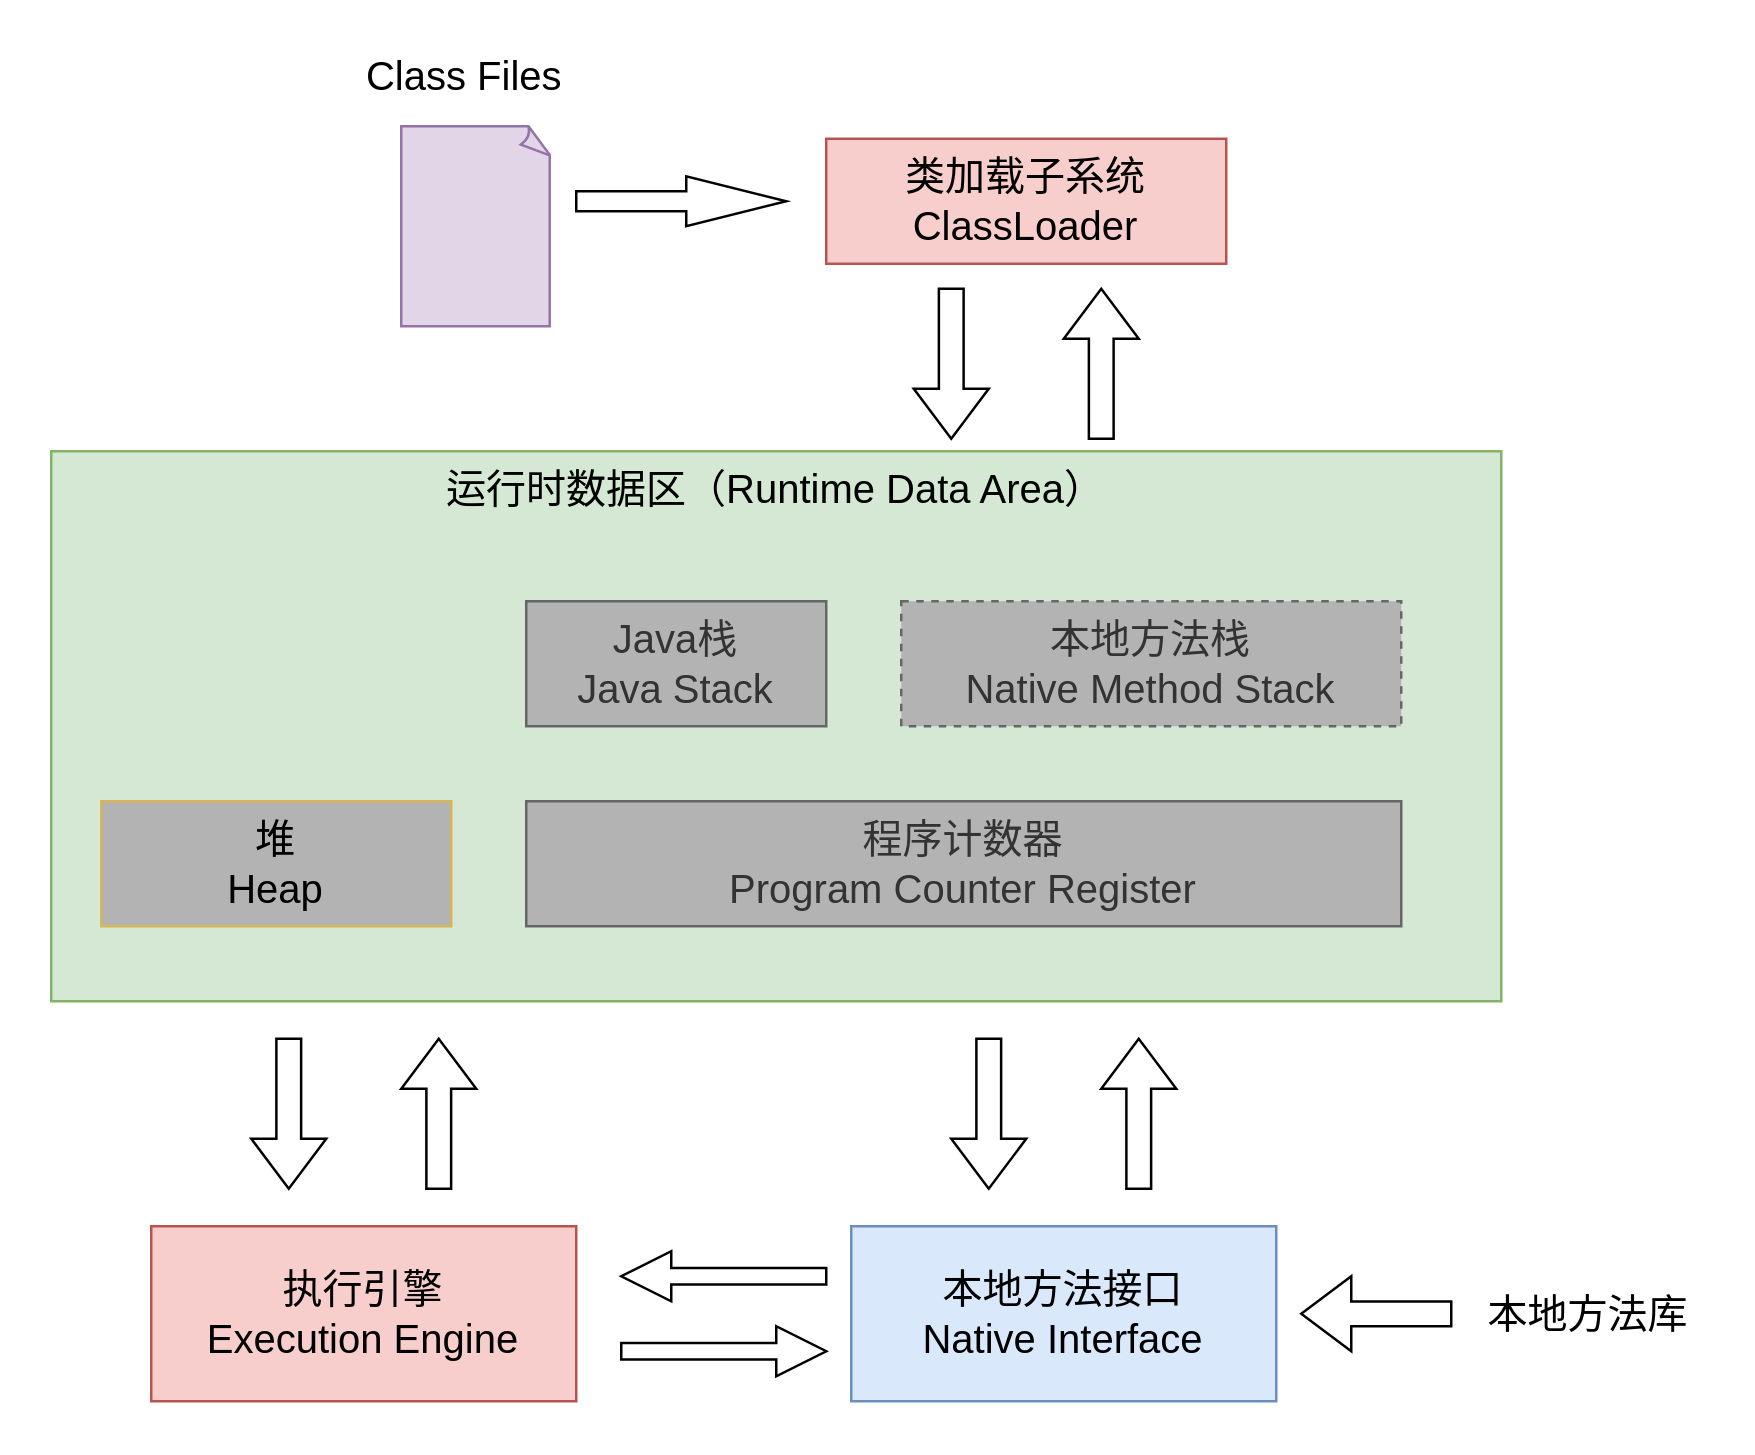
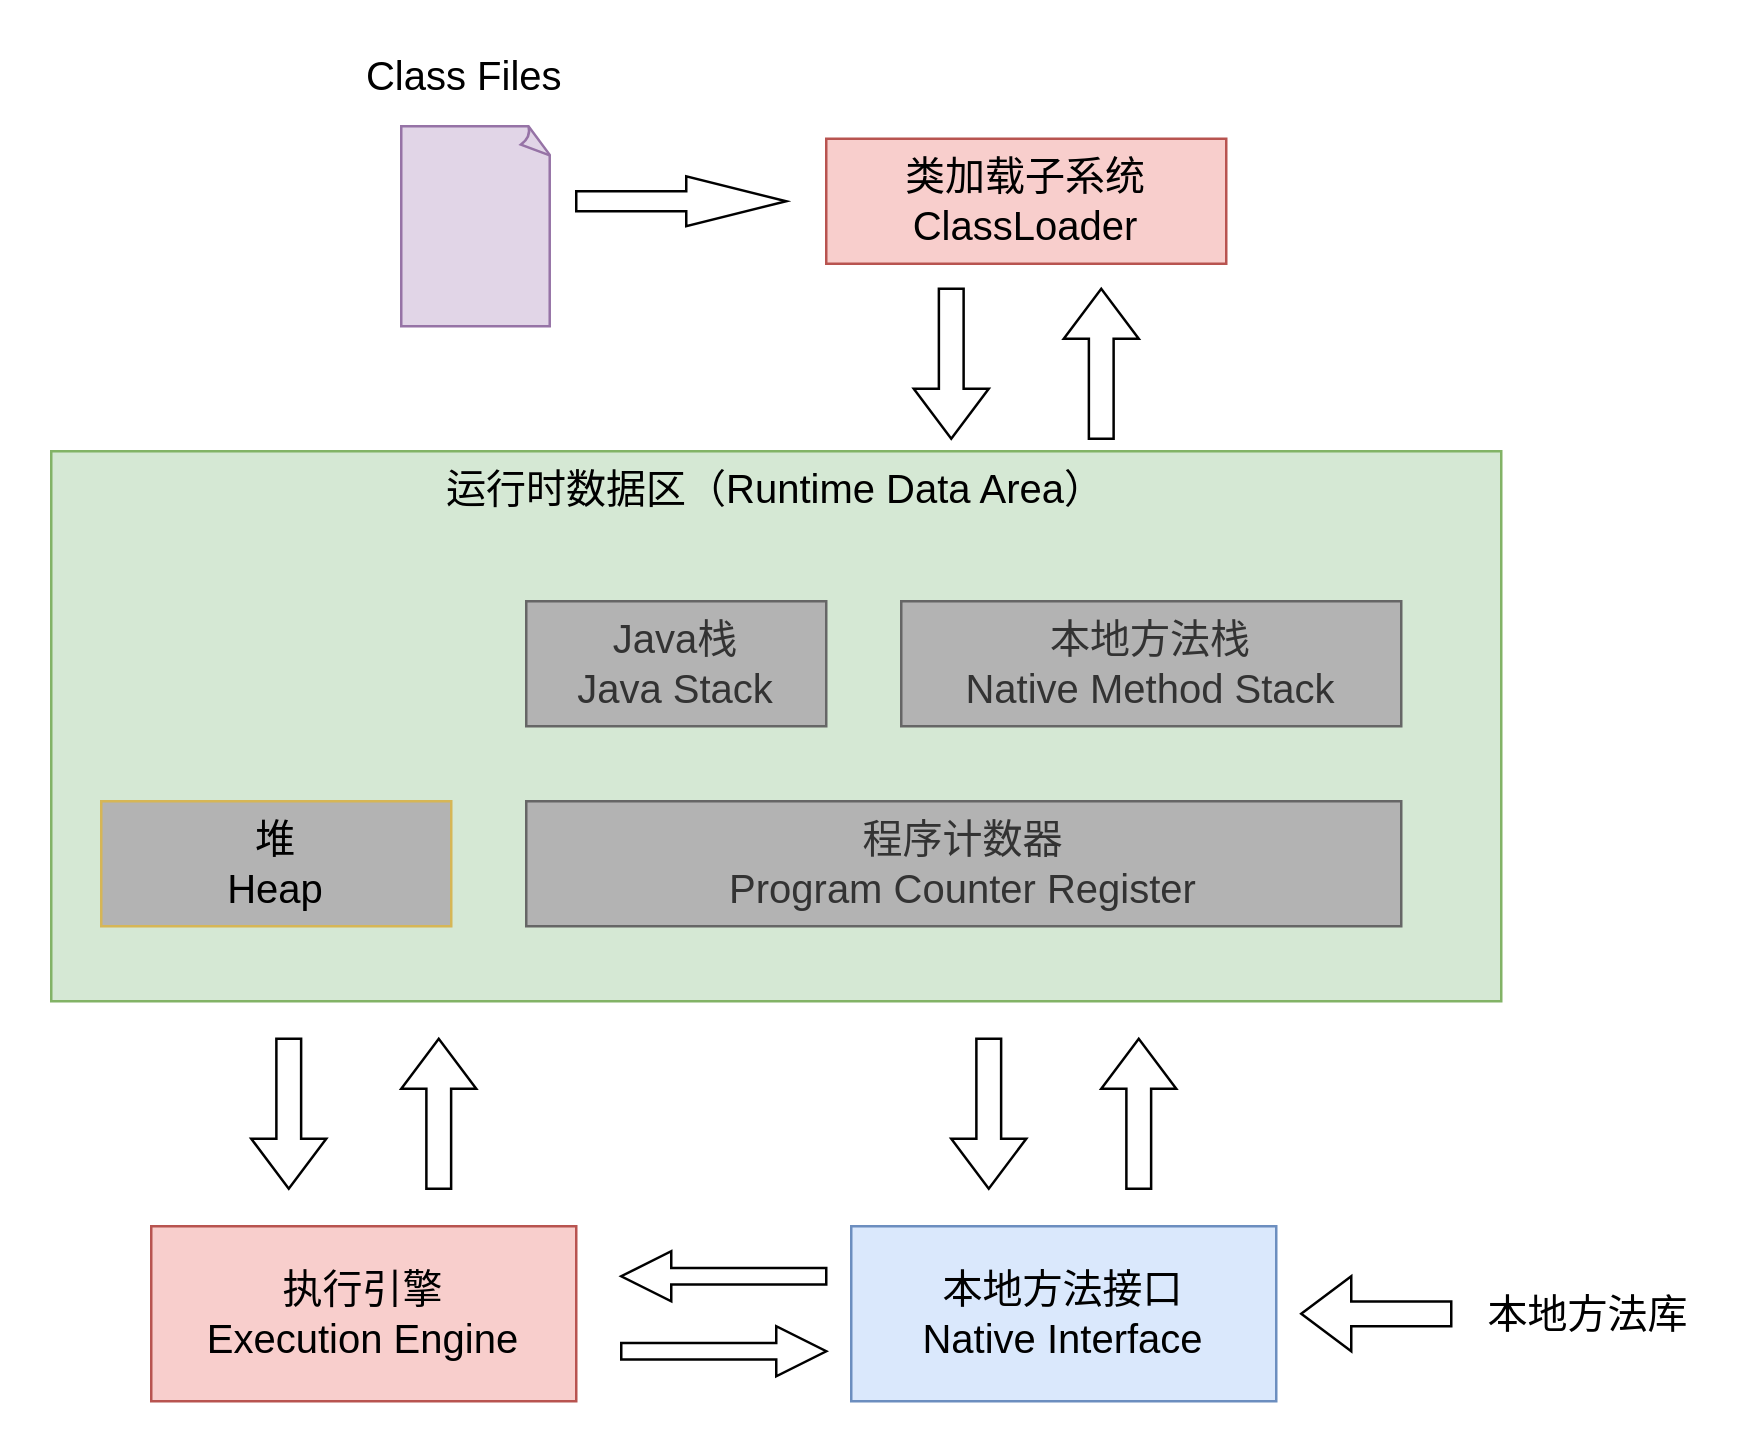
node "本地方法栈 Native Method Stack": style dashed -> solid
